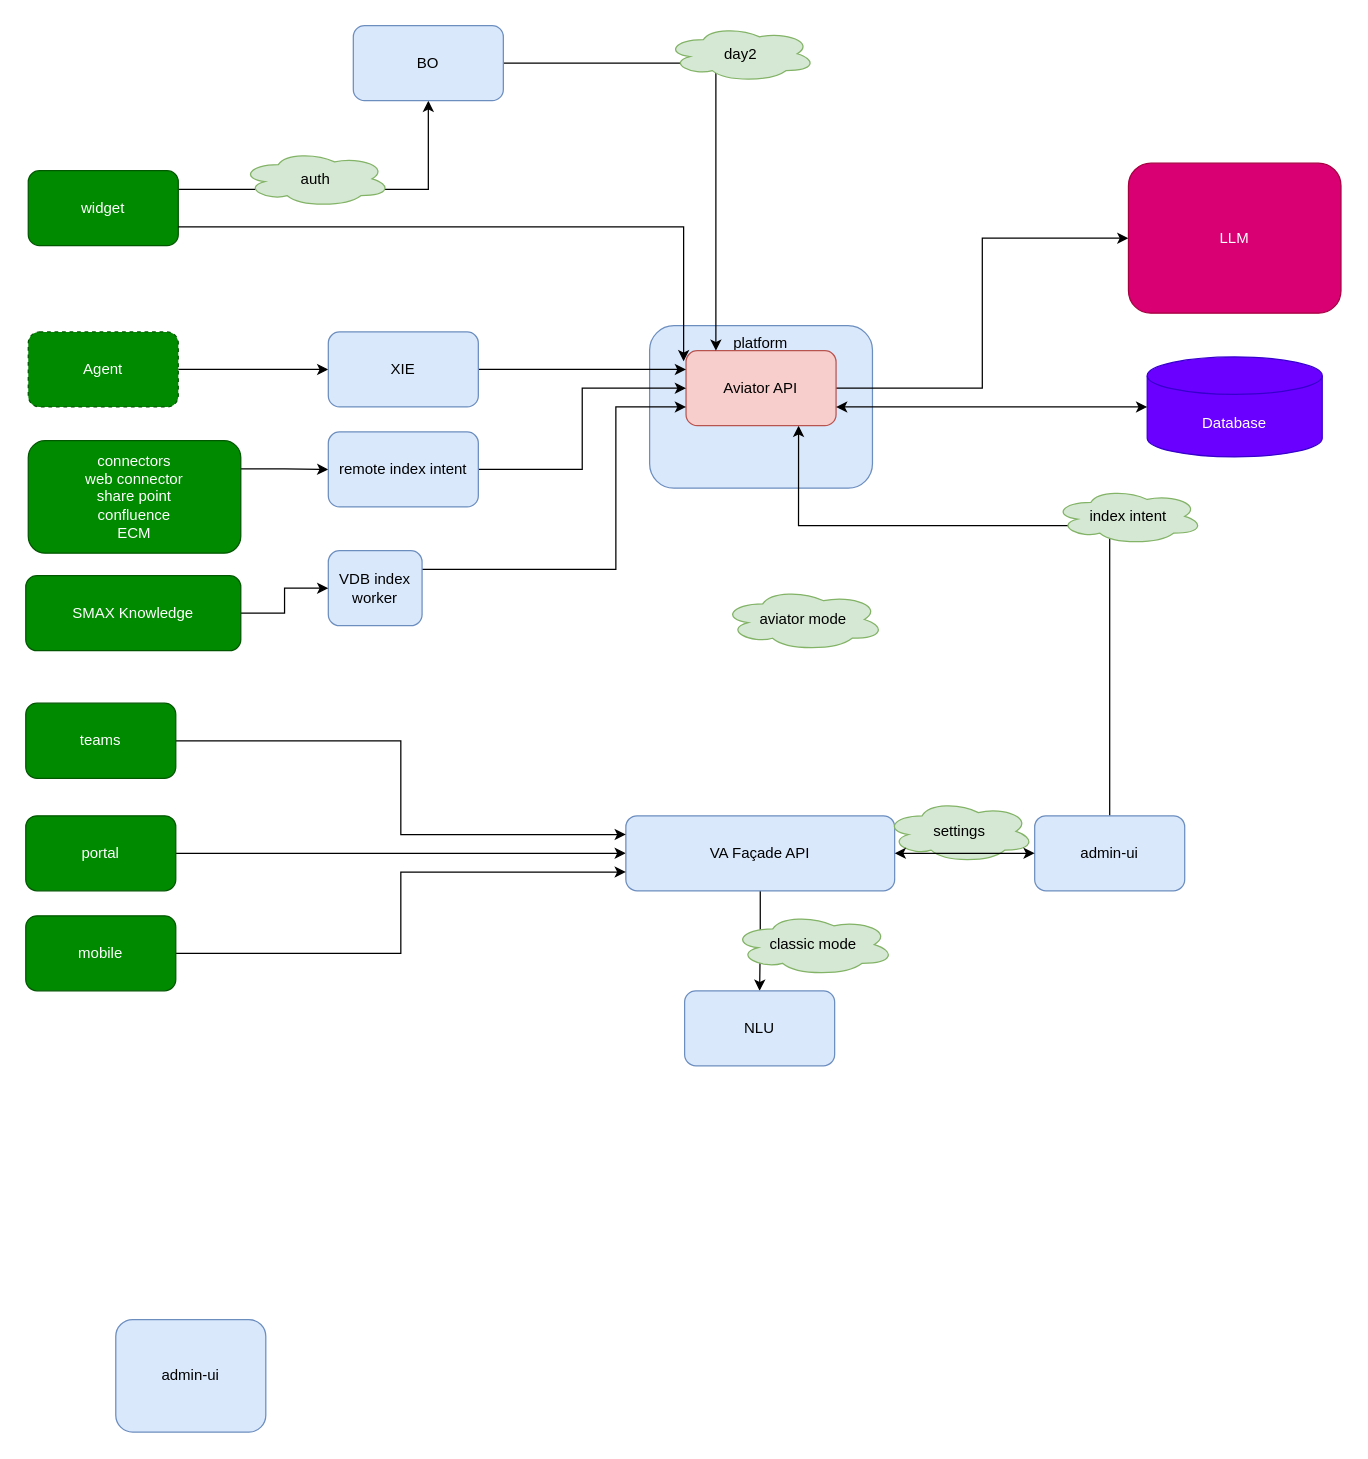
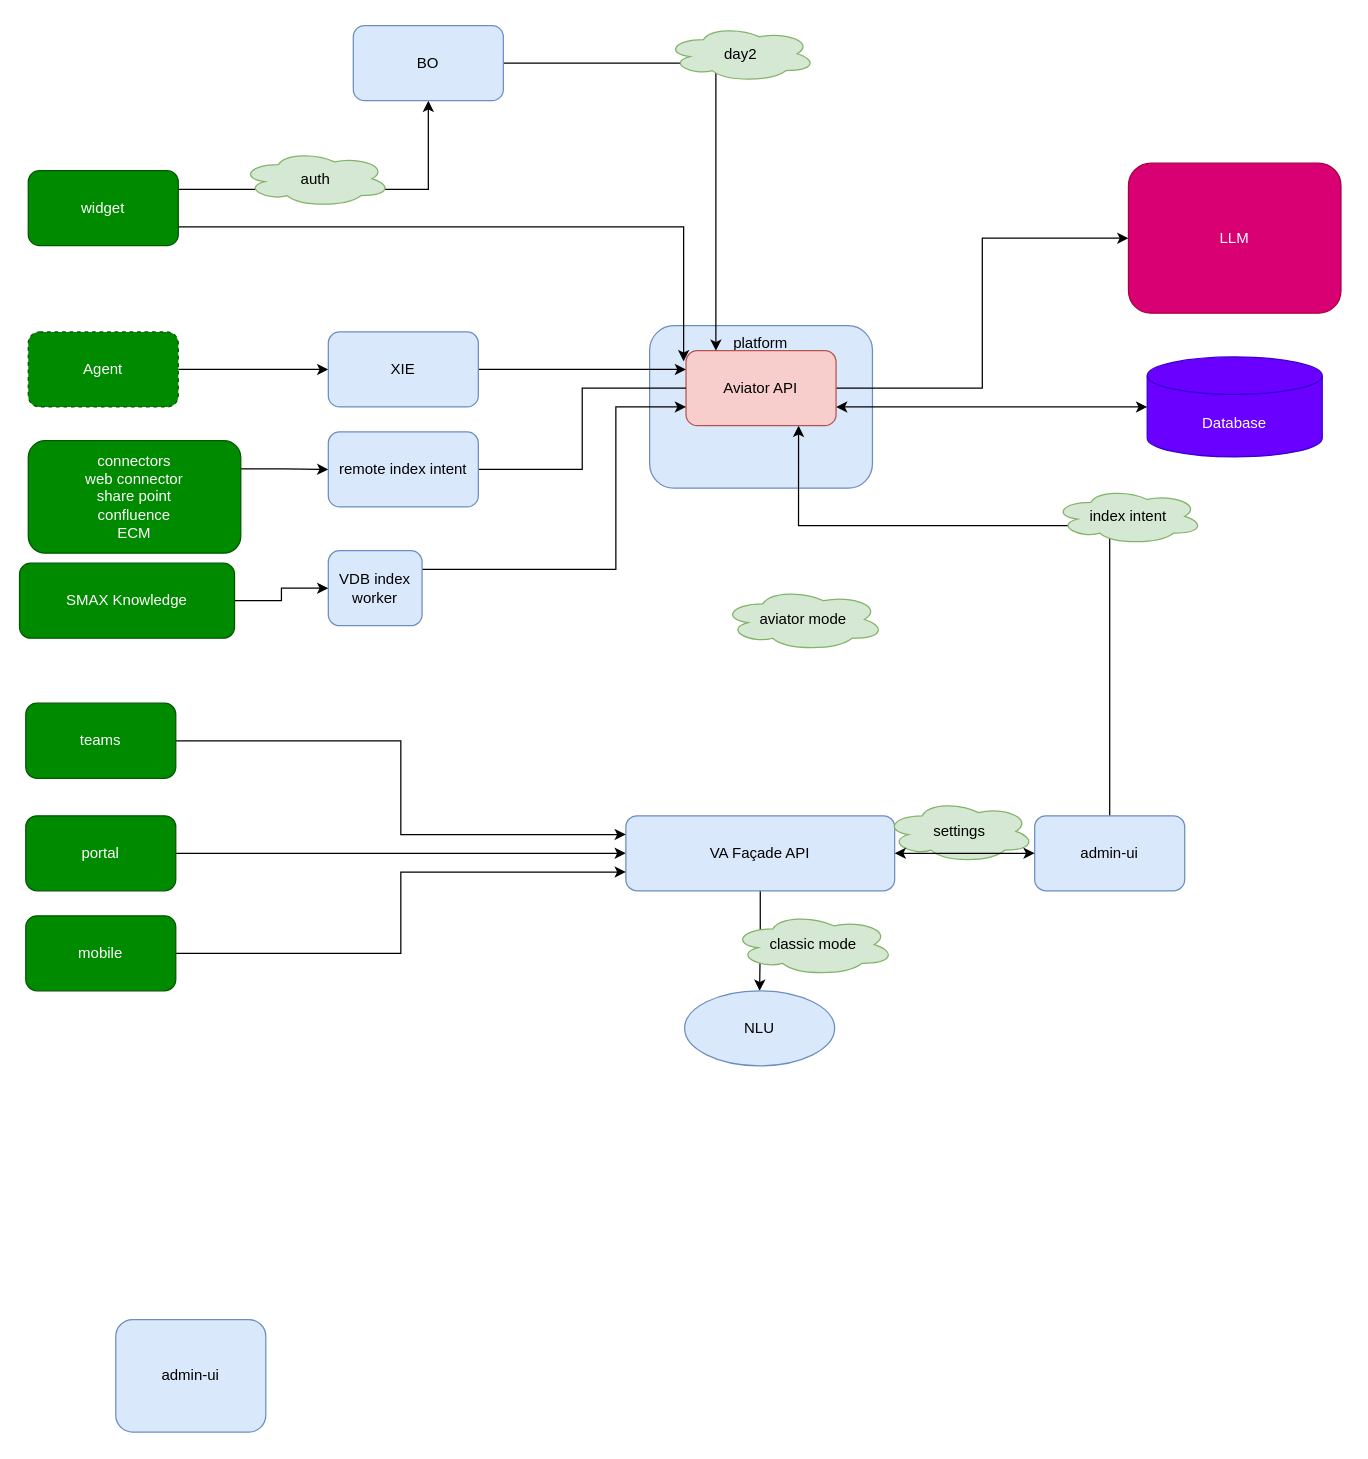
edge "remote index intent" -> "Aviator API": arrowhead classic -> none
node "SMAX Knowledge": moved (133, 613) -> (127, 601)
node "NLU": shape rounded rectangle -> ellipse
